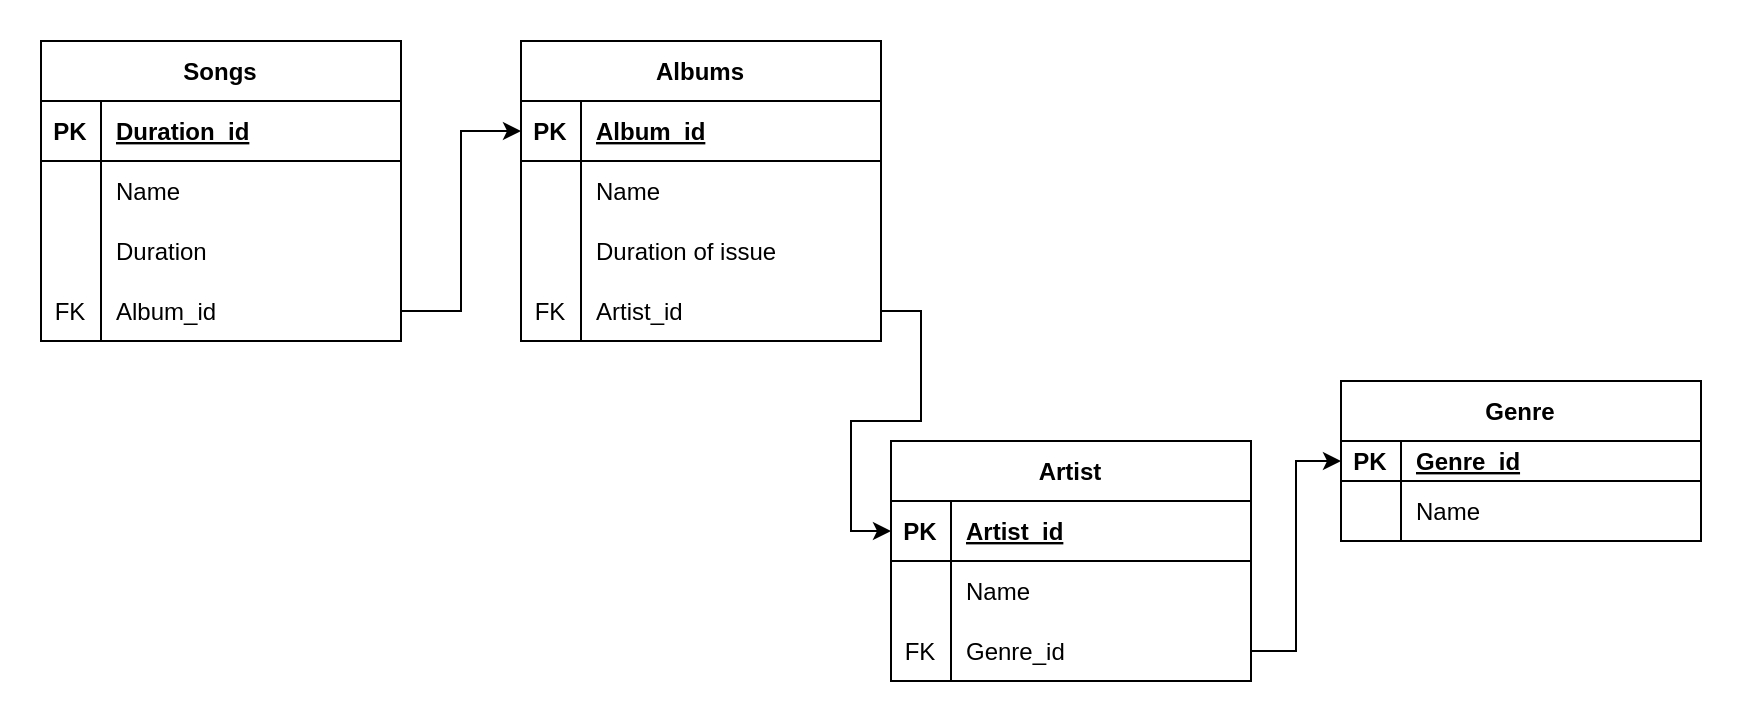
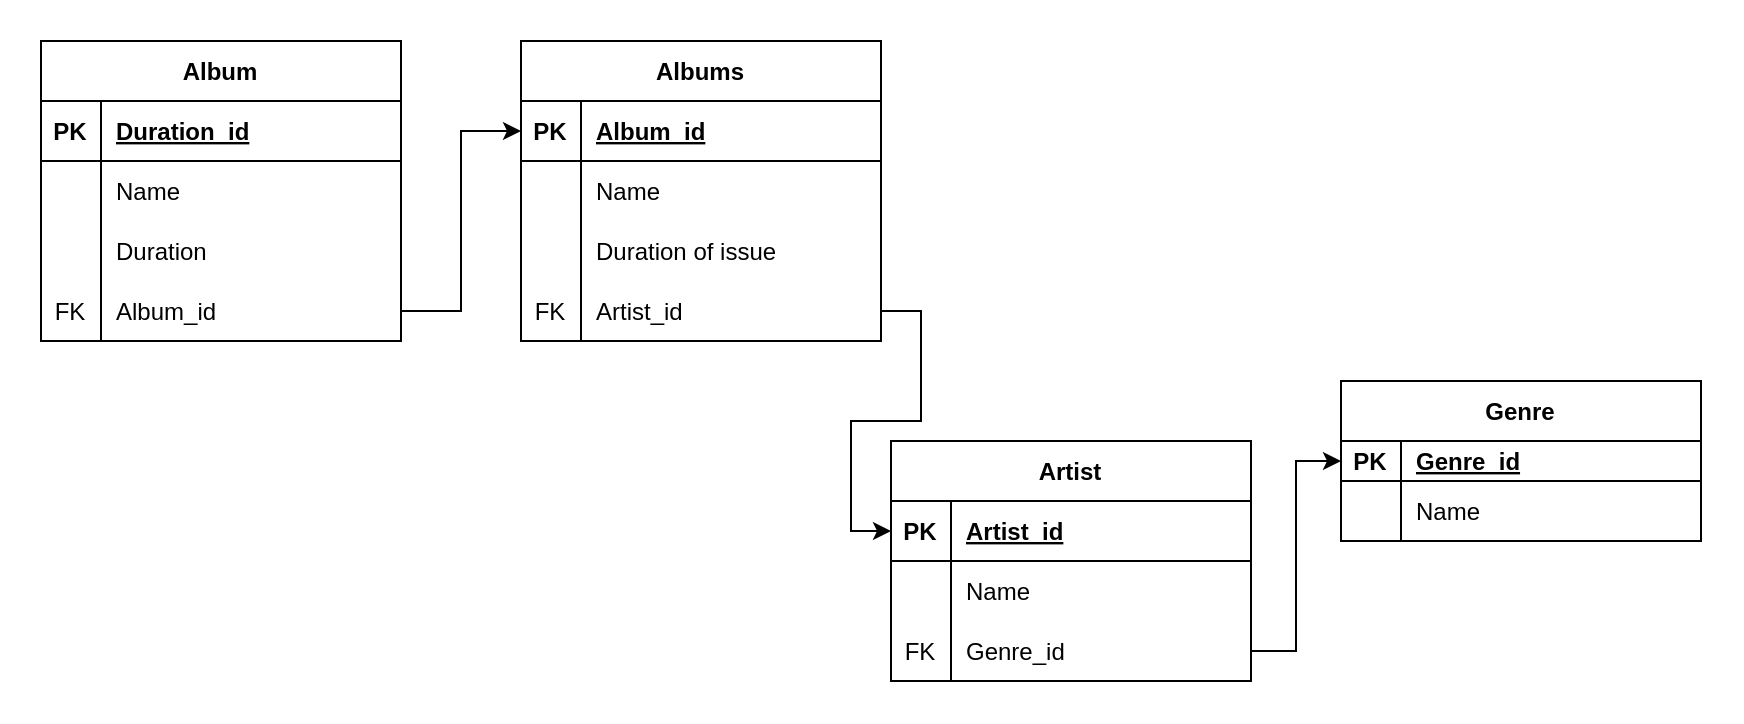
node "Songs": label "Songs" -> "Album"
